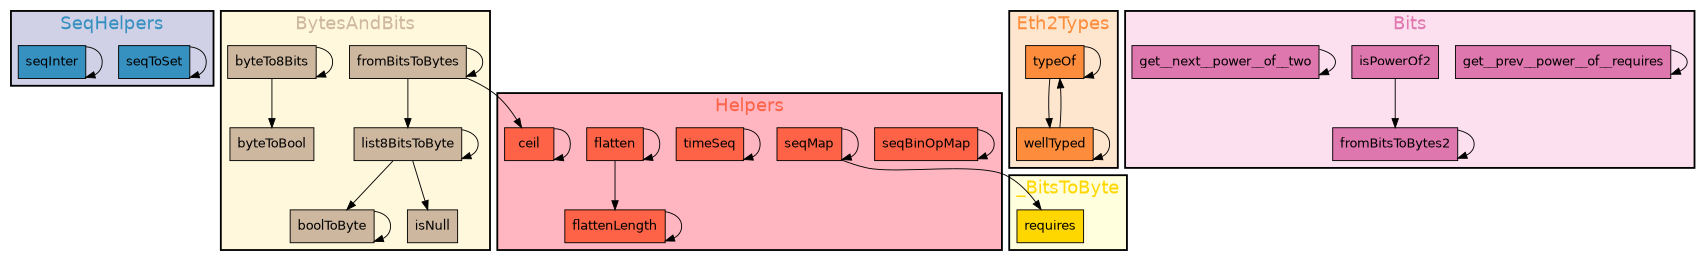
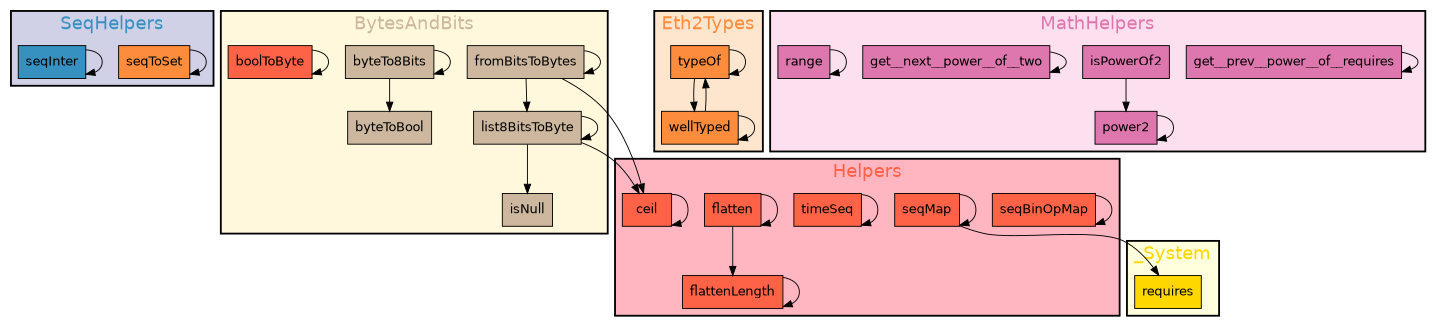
cluster "Bits": label "Bits" -> "MathHelpers"
node "seqToSet": fillcolor #3690c0 -> #fd8d3c
node "range": added
node "fromBitsToBytes2": label "fromBitsToBytes2" -> "power2"
edge "list8BitsToByte" -> "boolToByte": now "list8BitsToByte" -> "ceil"
cluster "_BitsToByte": label "_BitsToByte" -> "_System"
node "boolToByte": fillcolor bisque3 -> tomato
